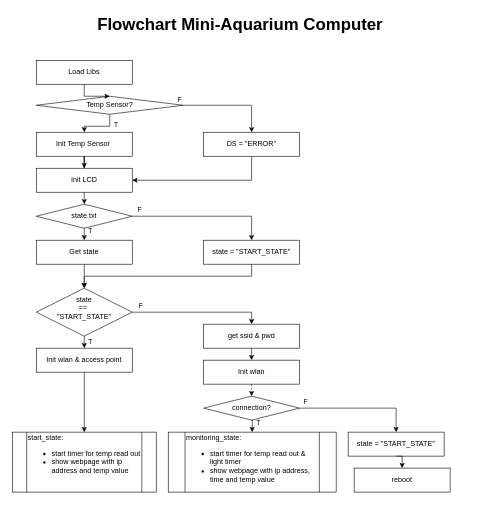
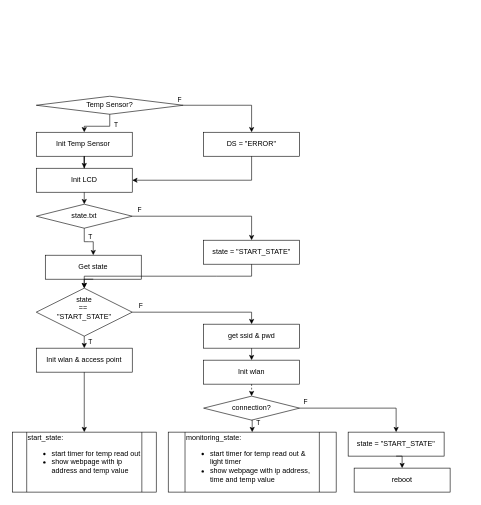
node "Flowchart Mini-Aquarium Computer": removed
node "Load Libs": removed
edge "Load Libs" -> "Temp Sensor?": removed
node "Get state": moved (84, 252) -> (93, 267)
